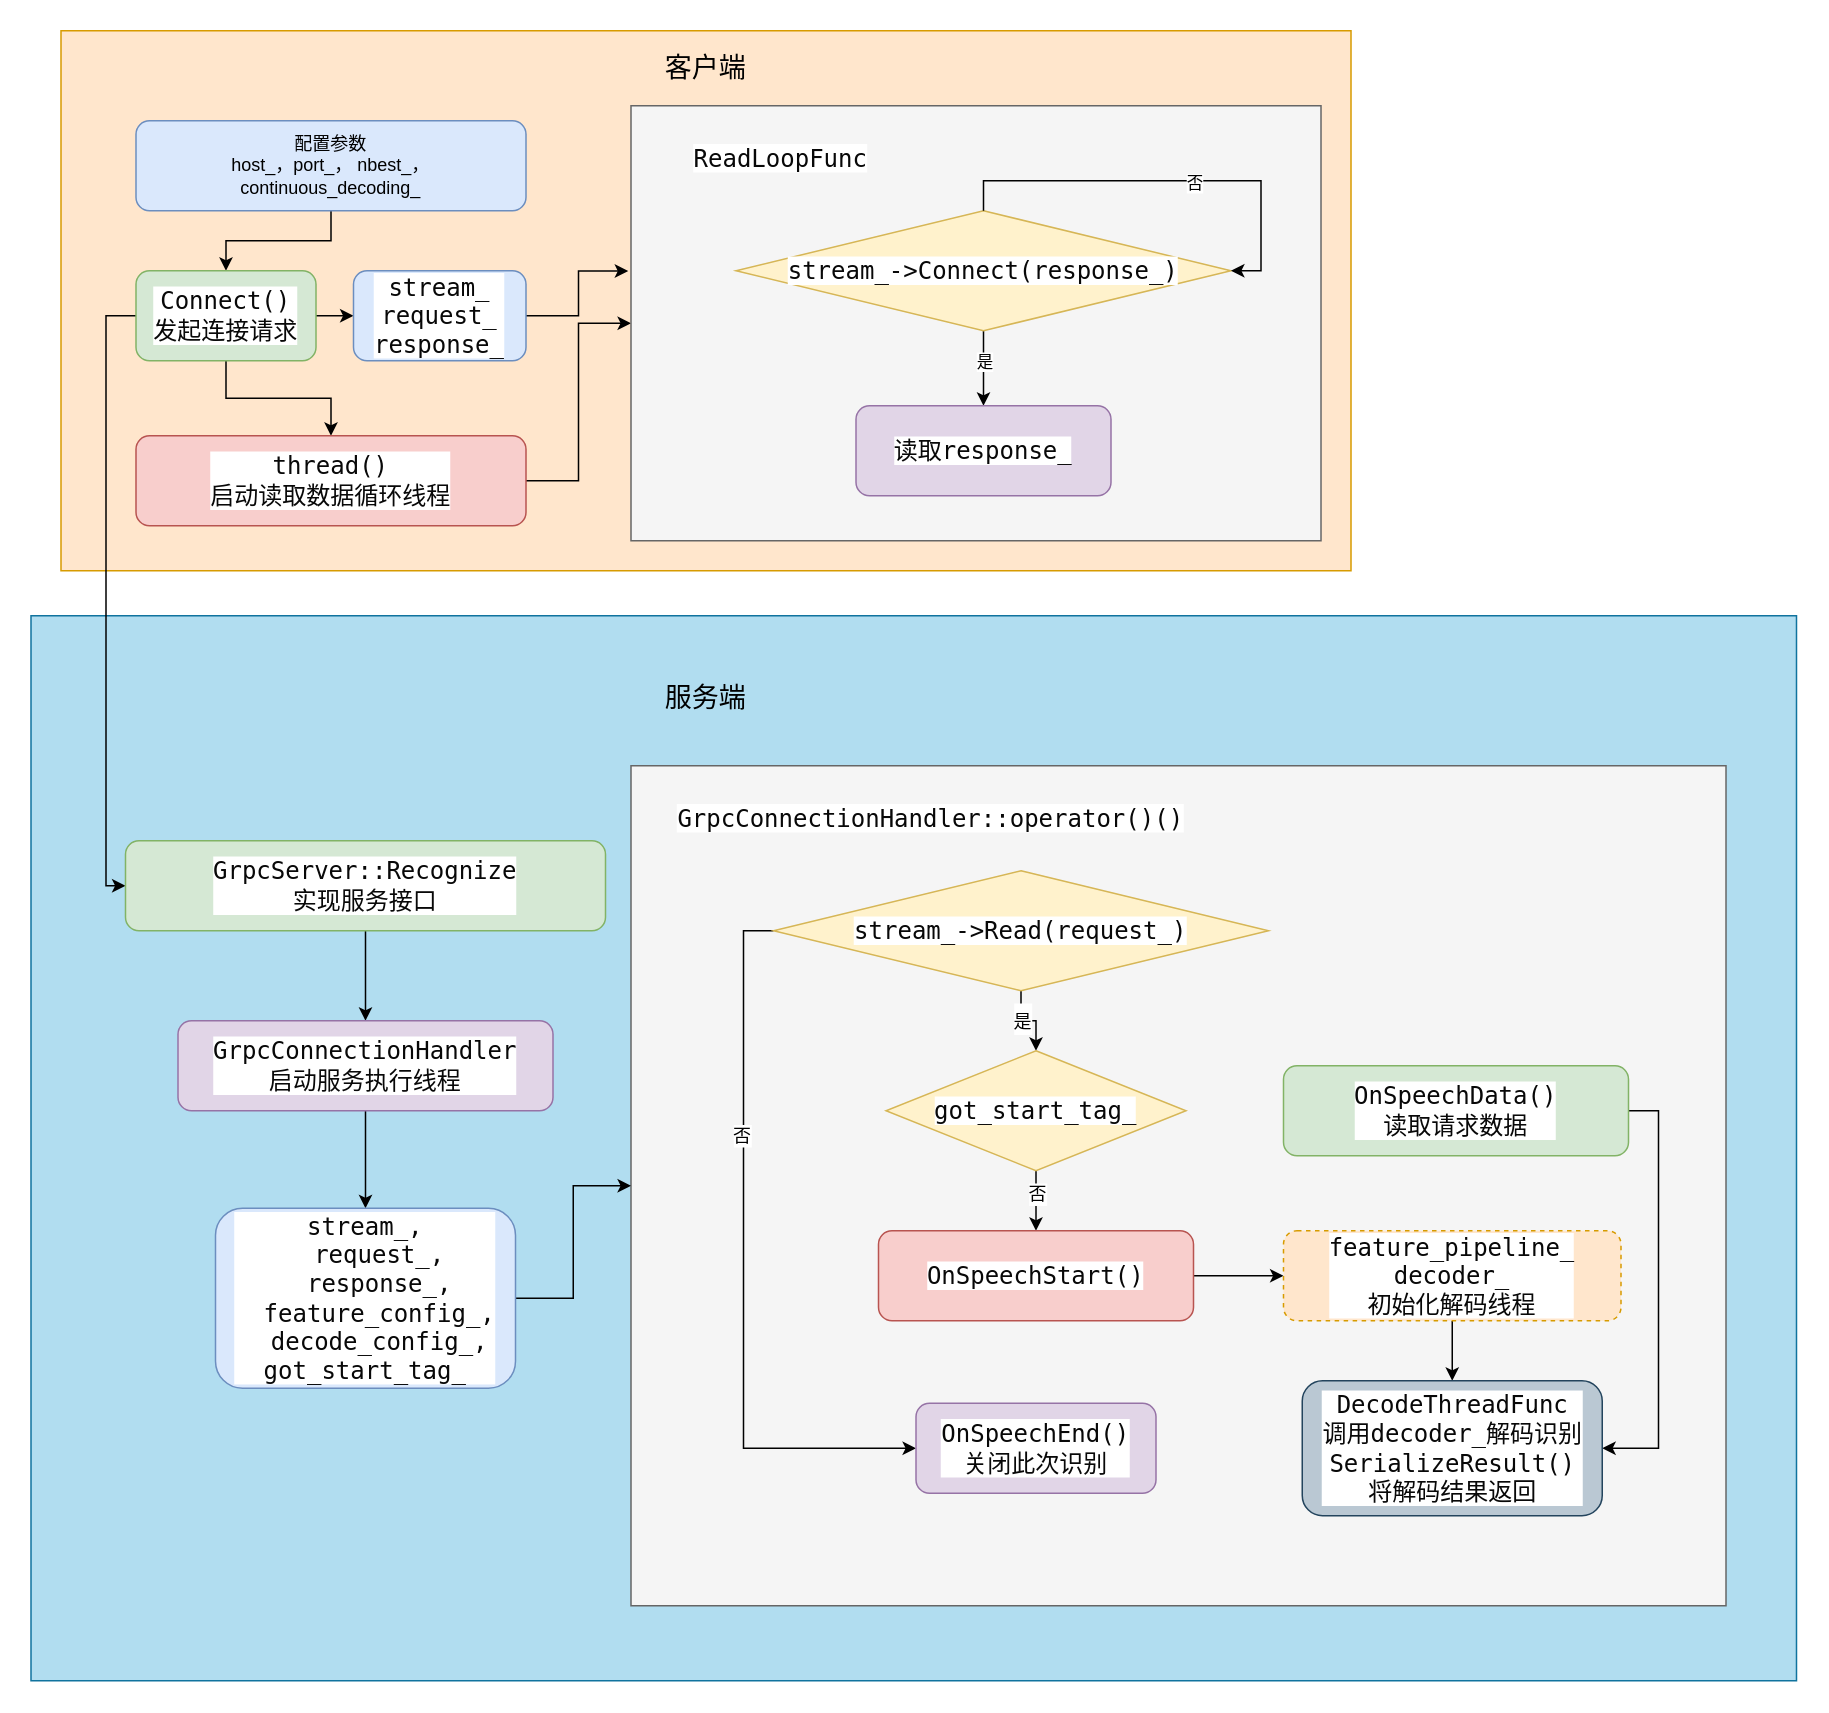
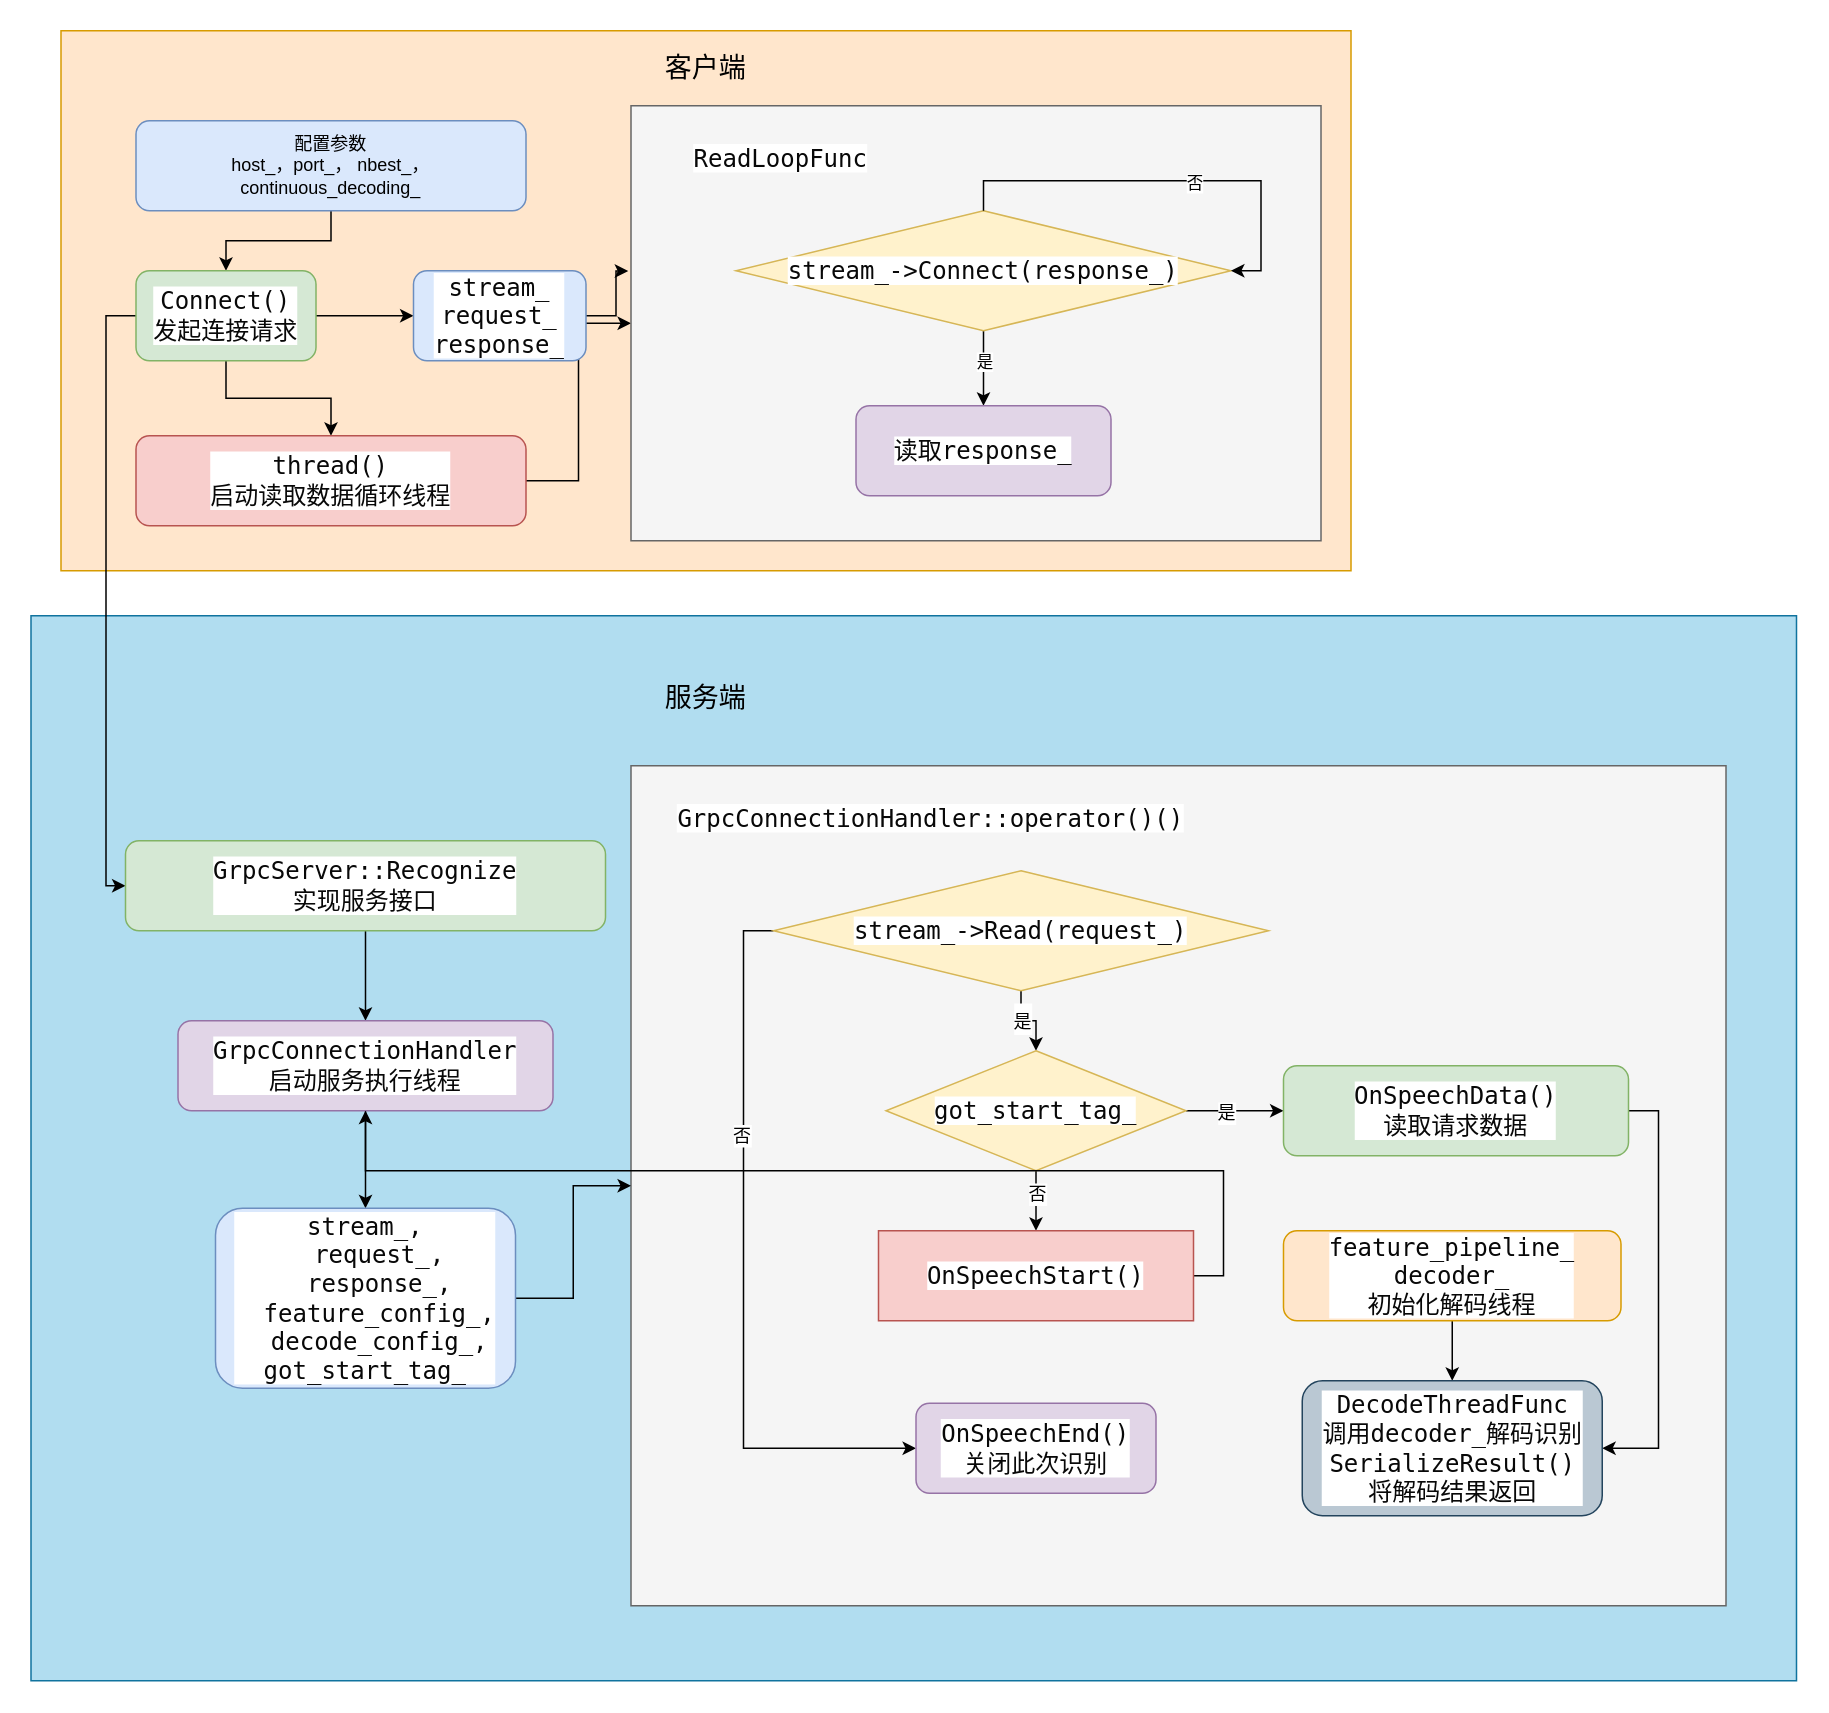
node "stream_ request_ response_": moved (440, 316) -> (500, 316)
edge "got_start_tag_" -> "OnSpeechData() 读取请求数据": added, label "是"
node "OnSpeechStart()": shape rounded rectangle -> rectangle
edge "OnSpeechStart()" -> "feature_pipeline_ decoder_ 初始化解码线程": now "OnSpeechStart()" -> "GrpcConnectionHandler 启动服务执行线程"
node "feature_pipeline_ decoder_ 初始化解码线程": style dashed -> solid
